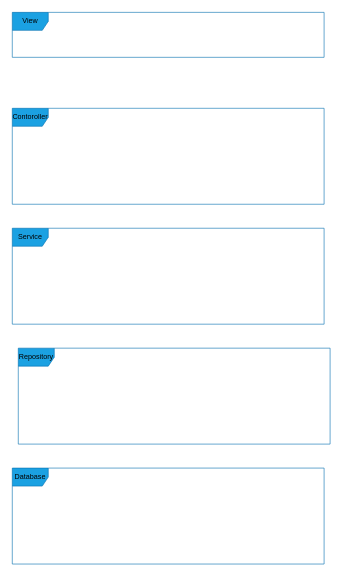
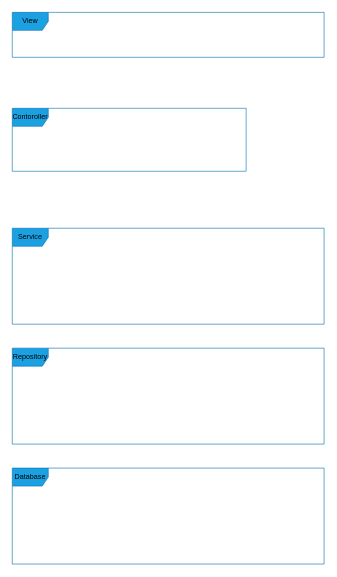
node "Contoroller": size 312x96 -> 234x63
node "Repository": moved (174, 396) -> (168, 396)
